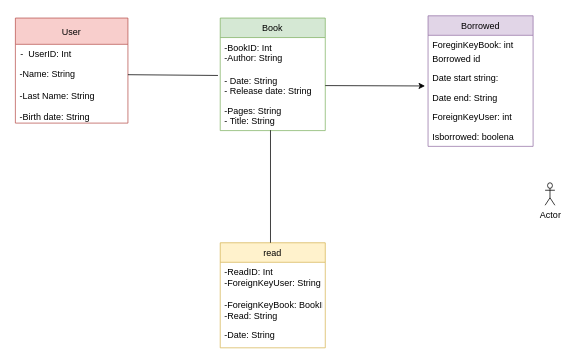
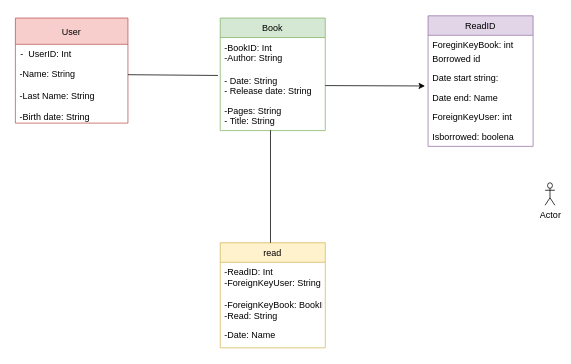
node "Borrowed": label "Borrowed" -> "ReadID"
node "Date end: String": label "Date end: String" -> "Date end: Name"
node "-Date: String": label "-Date: String" -> "-Date: Name"
